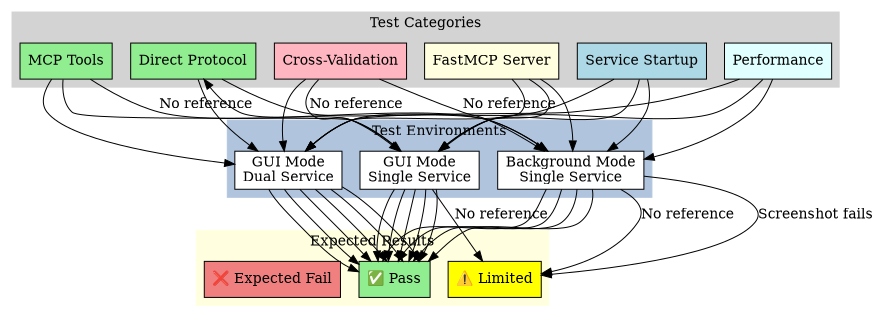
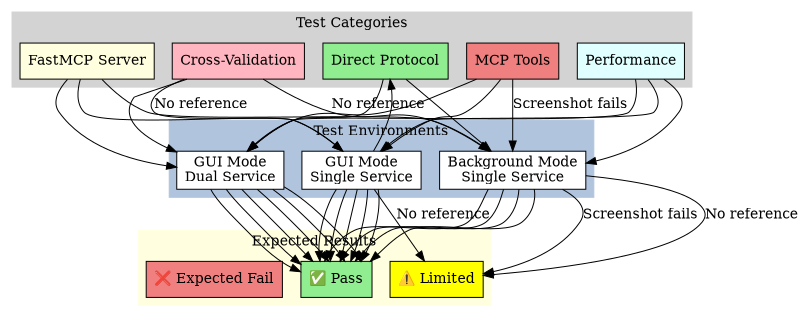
node "MCP Tools": fillcolor lightgreen -> lightcoral
node "Service Startup": removed
edge "MCP Tools" -> "Background Mode Single Service": label "No reference" -> "Screenshot fails"
